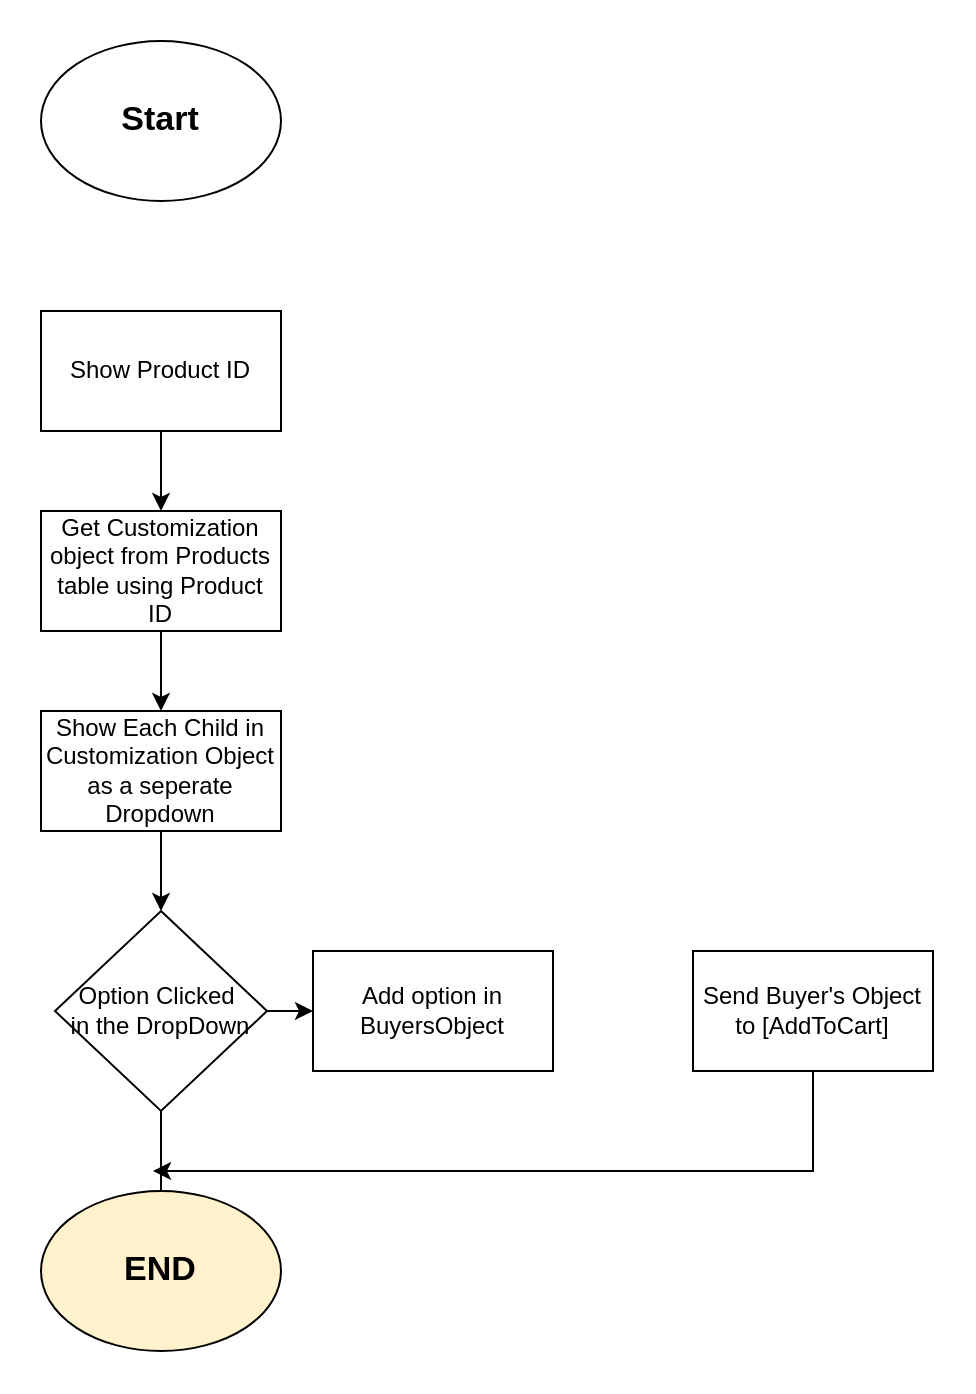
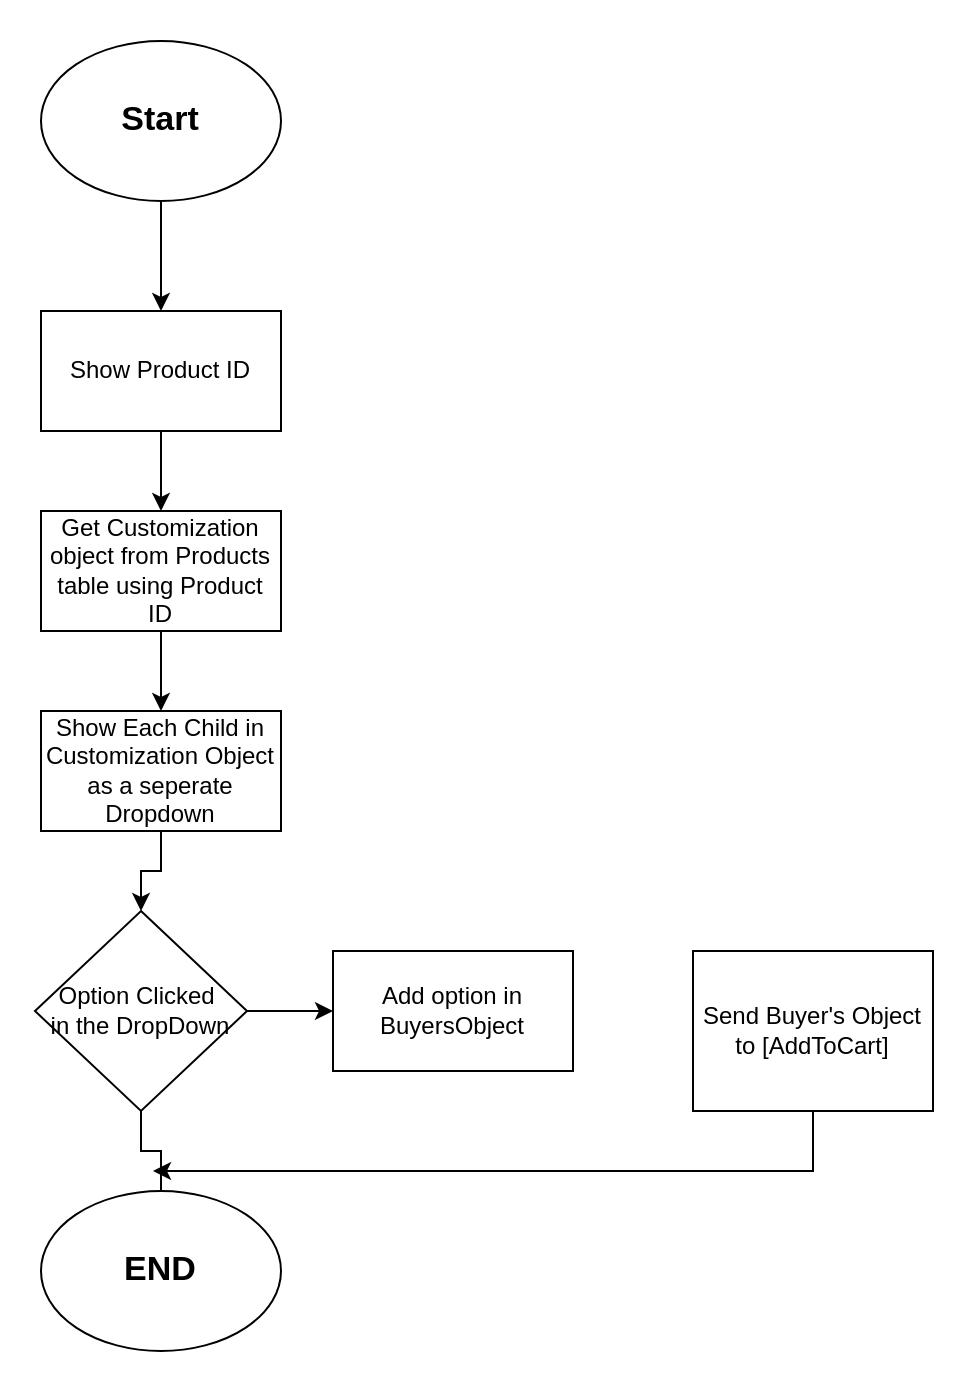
edge "Start" -> "Show Product ID": added
node "Option Clicked in the DropDown": moved (161, 1011) -> (141, 1011)
node "Add option in BuyersObject": moved (433, 1011) -> (453, 1011)
node "Send Buyer's Object to [AddToCart]": size 240x120 -> 240x160
node "END": fillcolor #fff2cc -> #ffffff
